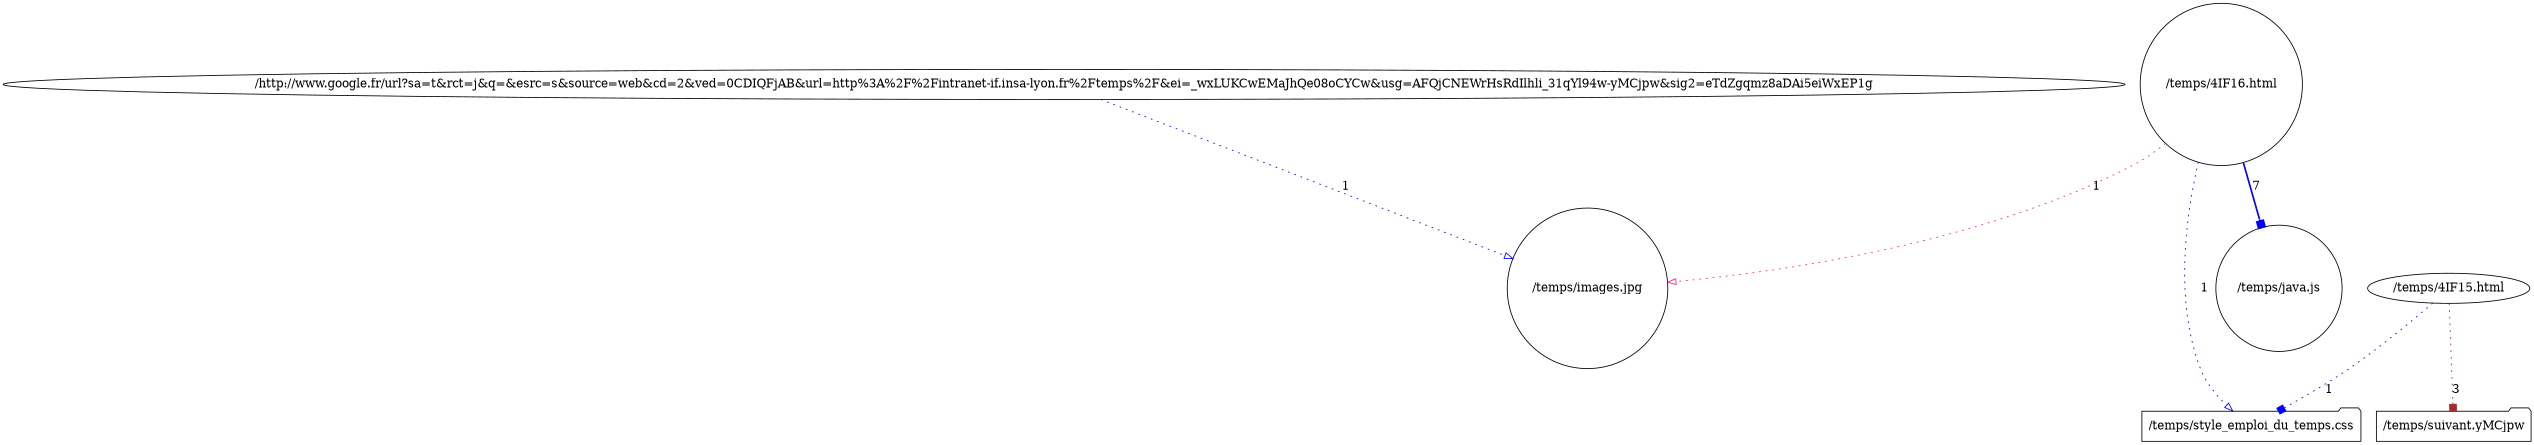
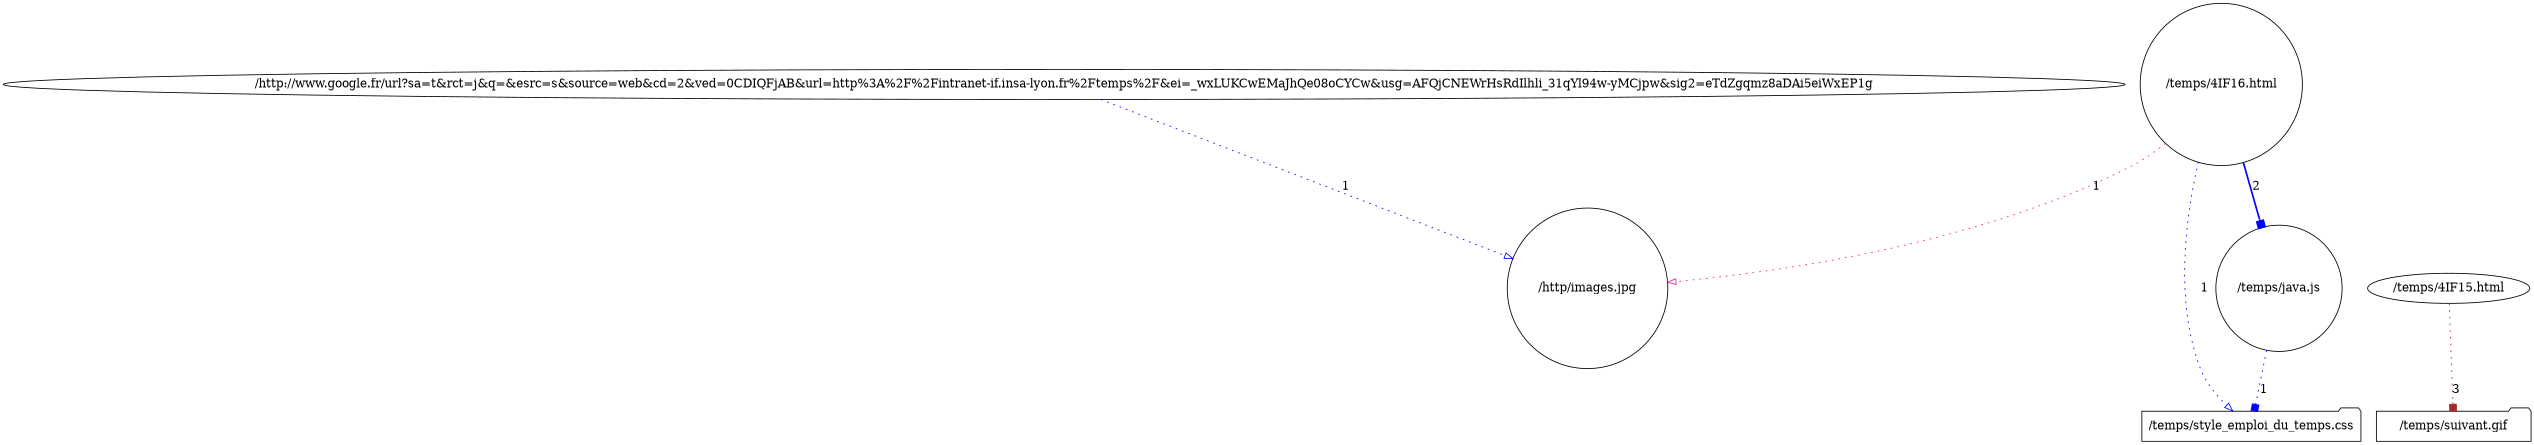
edge "/temps/4IF16.html" -> "/temps/java.js": label "7" -> "2"
node "/temps/images.jpg": label "/temps/images.jpg" -> "/http/images.jpg"
edge "/temps/4IF15.html" -> "/temps/style_emploi_du_temps.css": now "/temps/java.js" -> "/temps/style_emploi_du_temps.css"
node "/temps/suivant.yMCjpw": label "/temps/suivant.yMCjpw" -> "/temps/suivant.gif"
